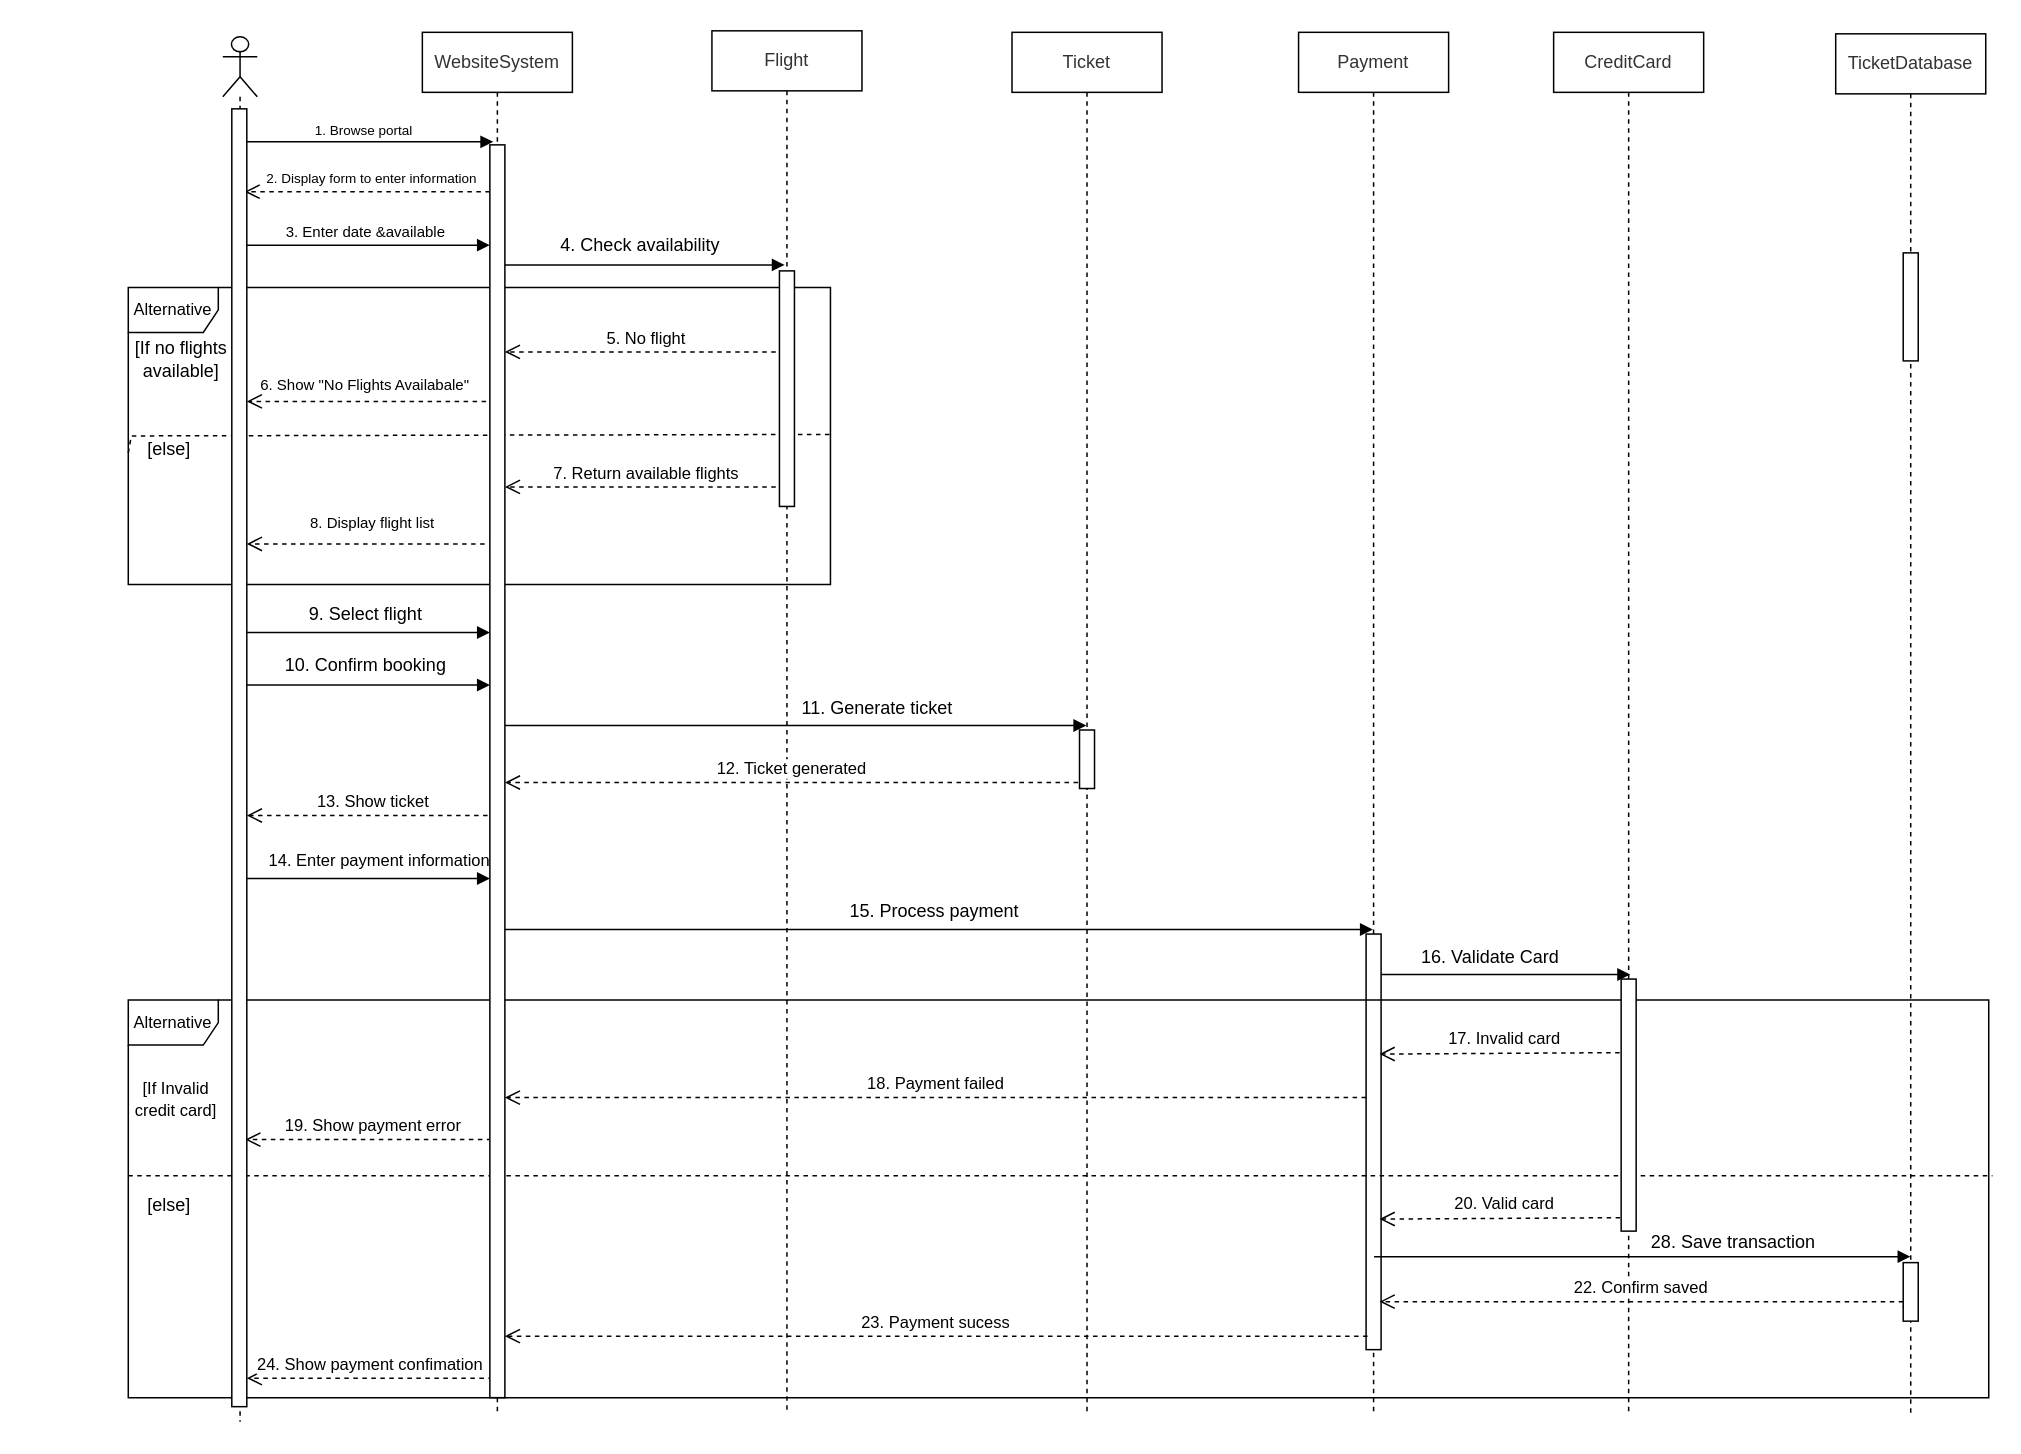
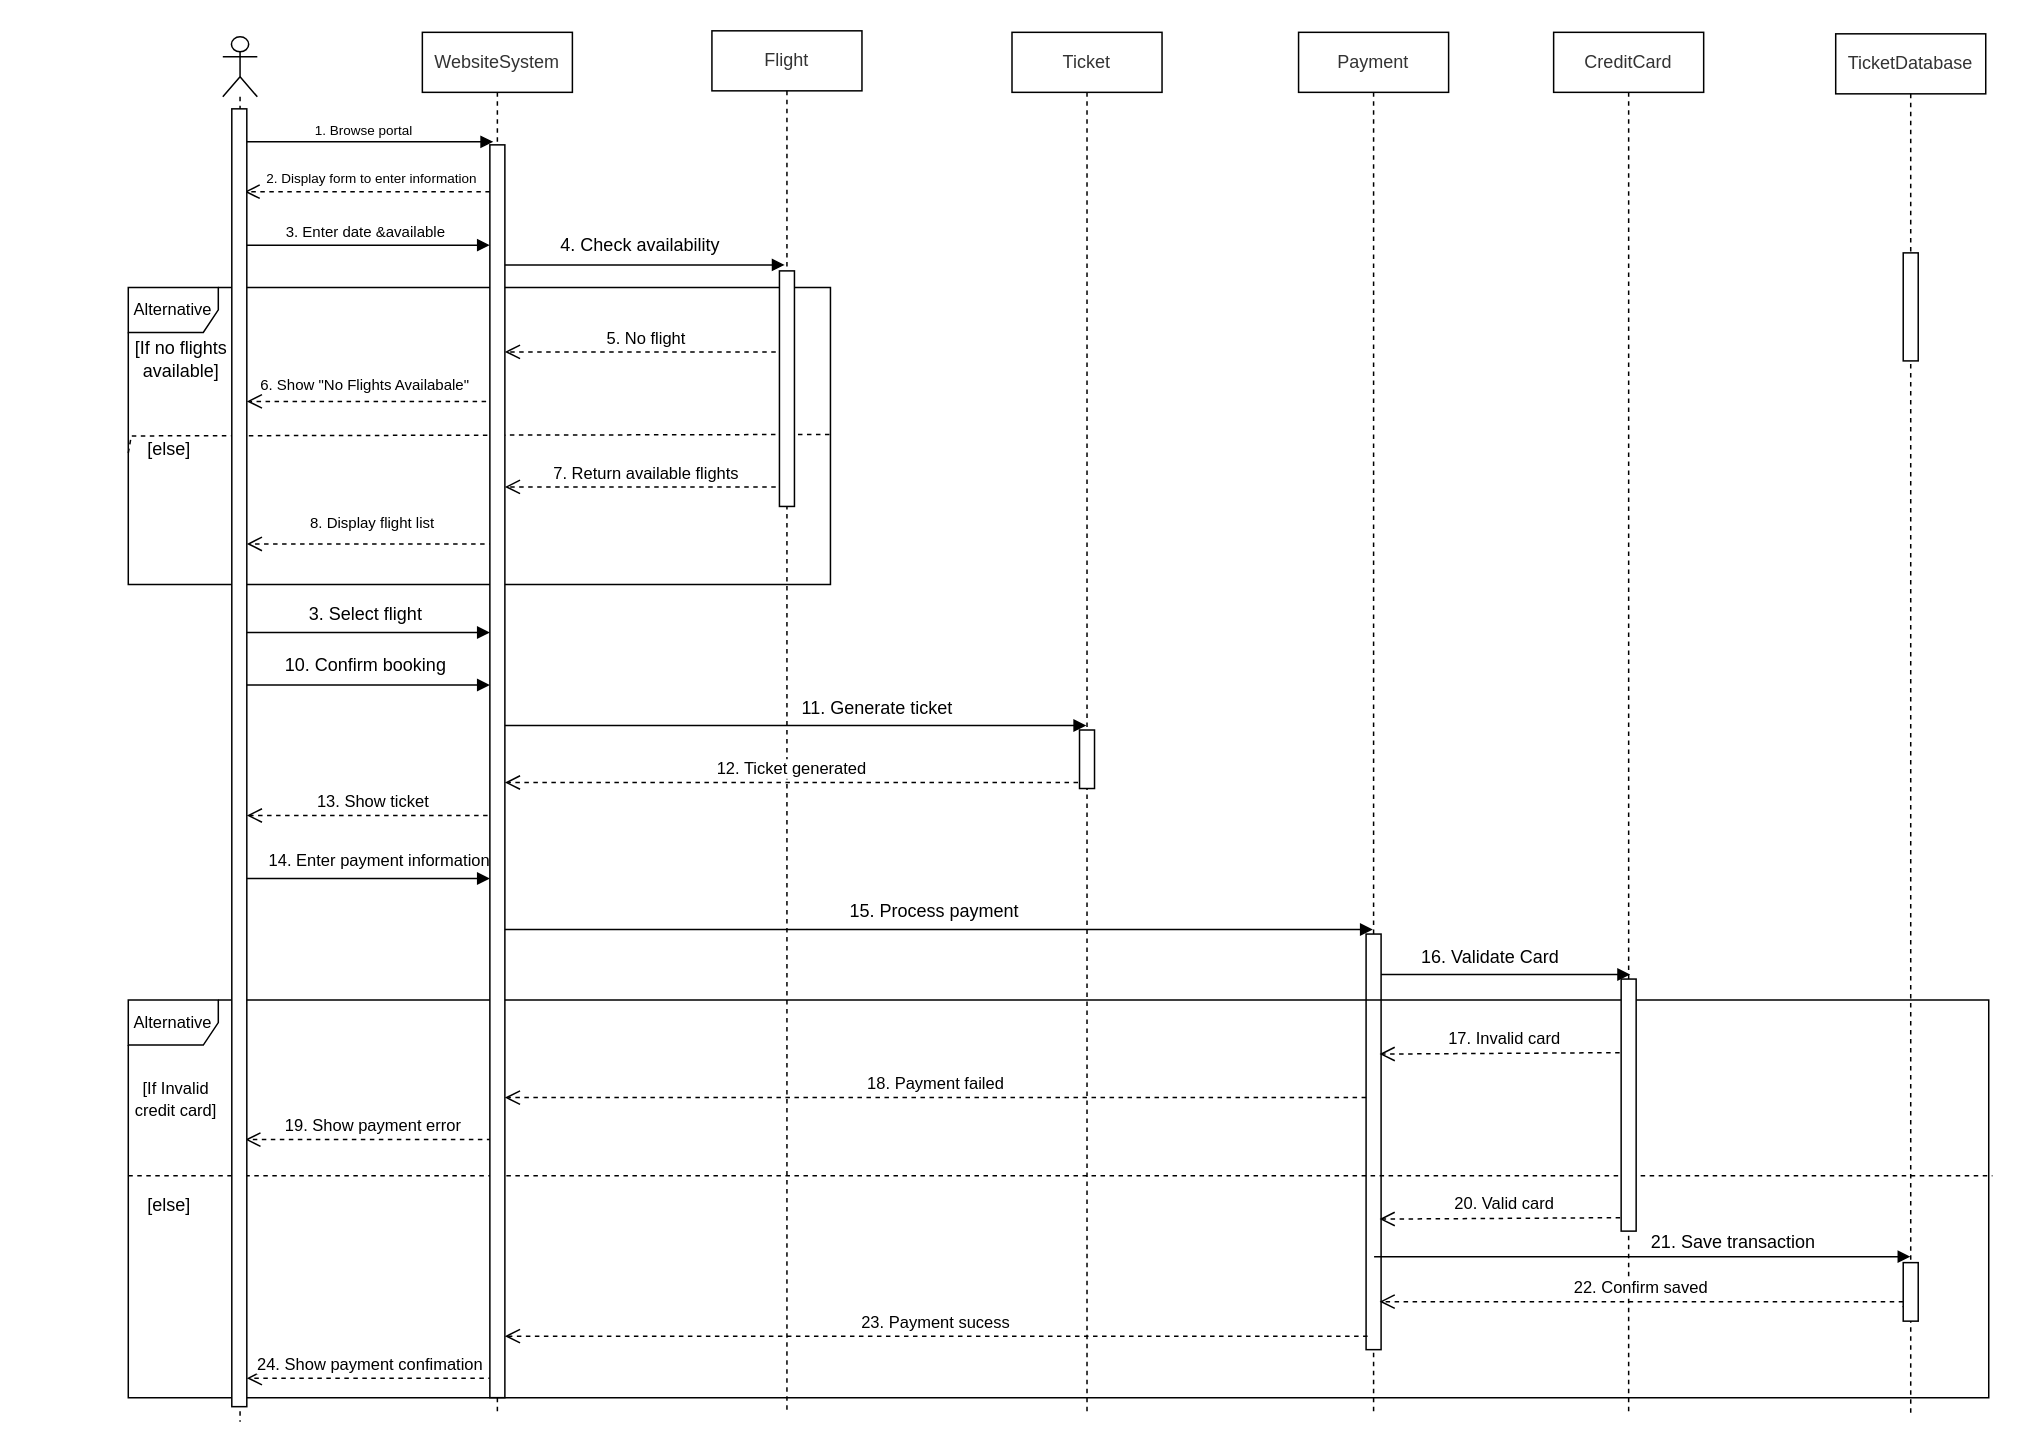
node "9. Select flight": label "9. Select flight" -> "3. Select flight"
node "28. Save transaction": label "28. Save transaction" -> "21. Save transaction"
